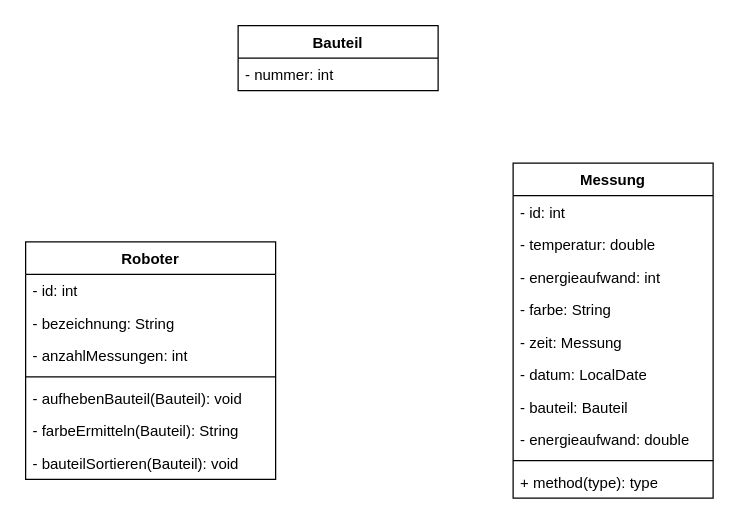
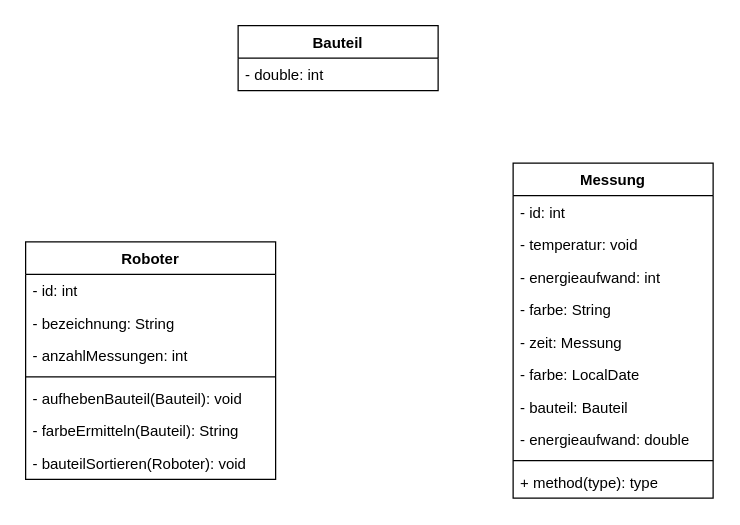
node "- nummer: int": label "- nummer: int" -> "- double: int"
node "- temperatur: double": label "- temperatur: double" -> "- temperatur: void"
node "- datum: LocalDate": label "- datum: LocalDate" -> "- farbe: LocalDate"
node "- bauteilSortieren(Bauteil): void": label "- bauteilSortieren(Bauteil): void" -> "- bauteilSortieren(Roboter): void"
